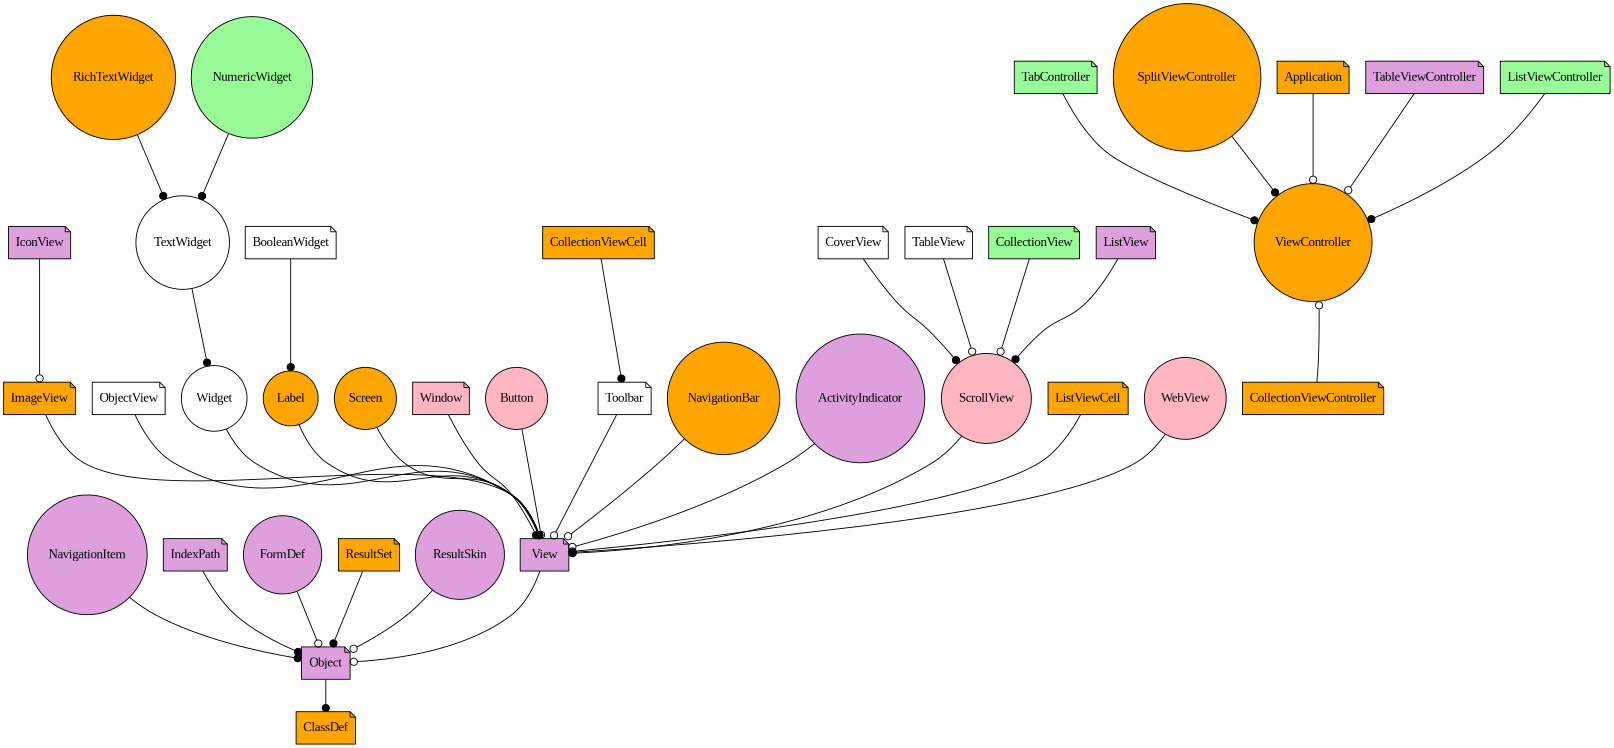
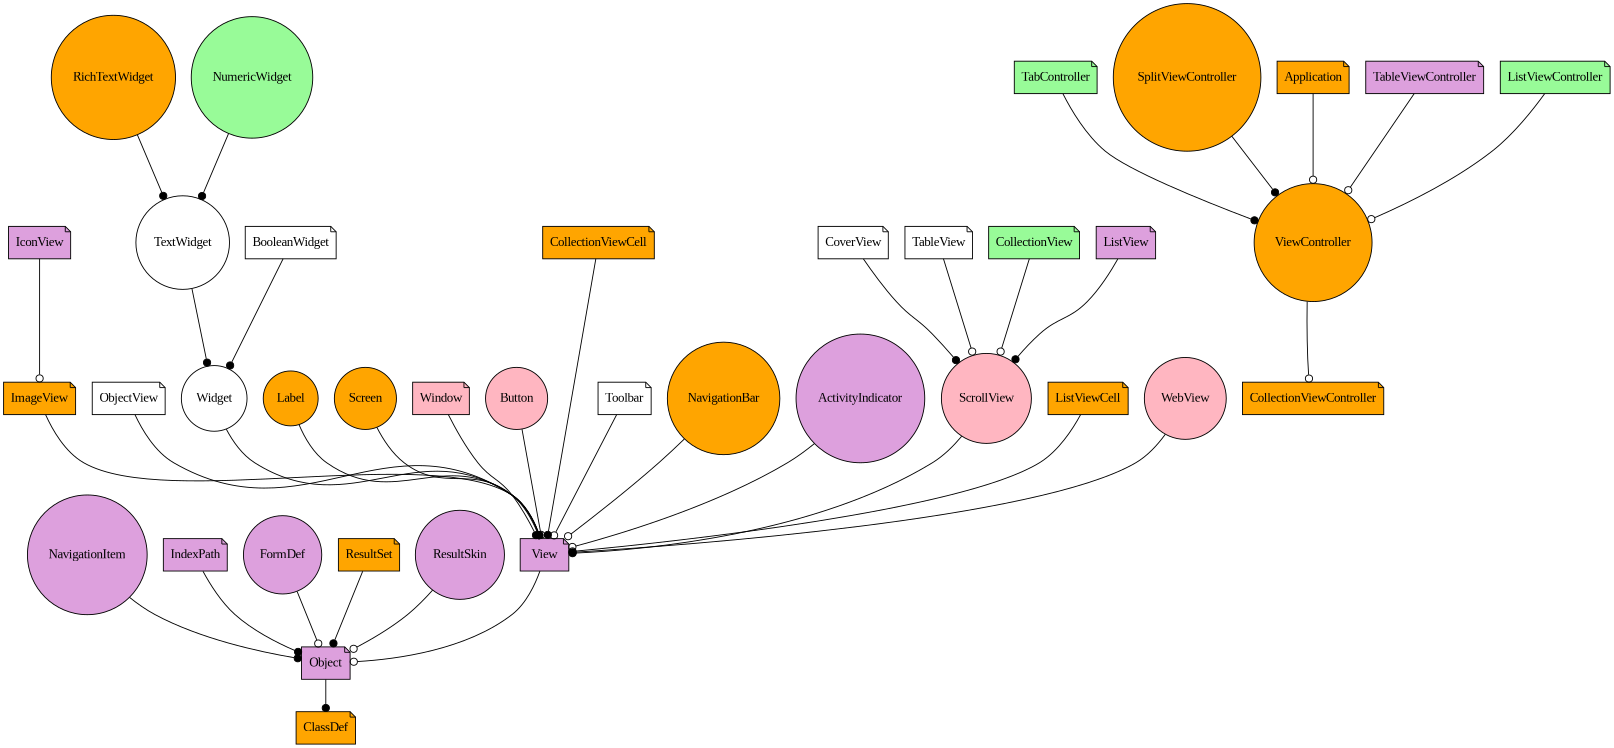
edge "ListViewController" -> "ViewController": arrowhead dot -> odot
edge "BooleanWidget" -> "Label": now "BooleanWidget" -> "Widget"
edge "CollectionViewCell" -> "Toolbar": now "CollectionViewCell" -> "View"
edge "CollectionViewController" -> "ViewController": reversed
